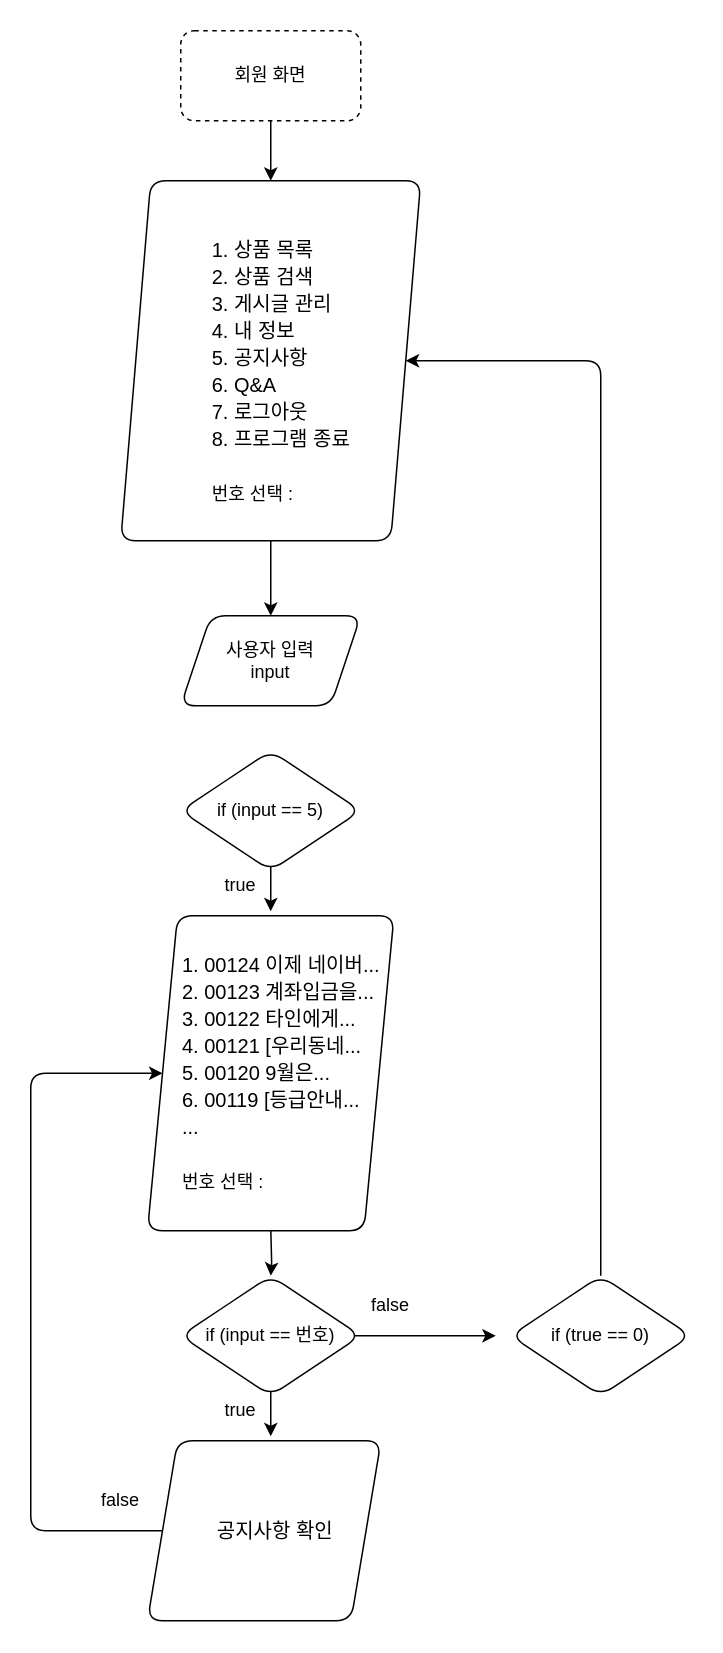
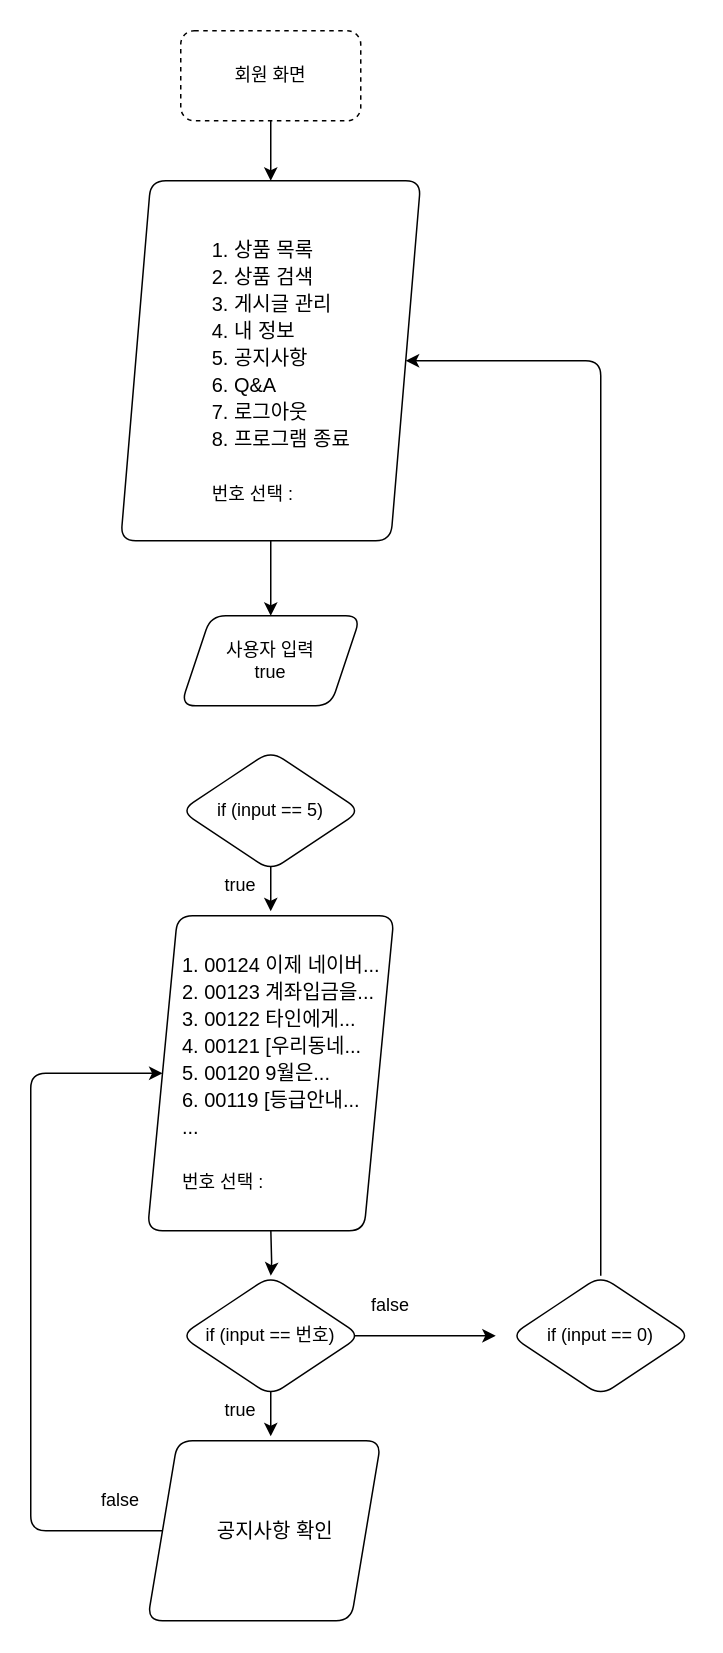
node "사용자 입력 input": label "사용자 입력 input" -> "사용자 입력 true"
node "if (true == 0)": label "if (true == 0)" -> "if (input == 0)"
